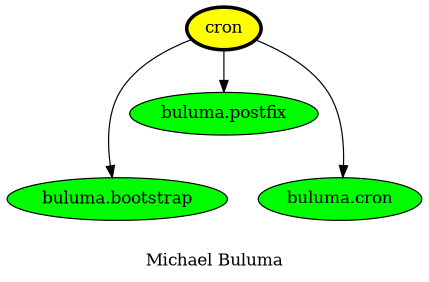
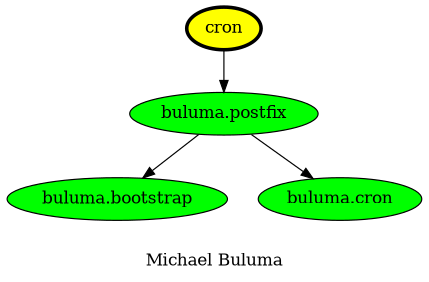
edge "cron" -> "buluma.bootstrap": now "buluma.postfix" -> "buluma.bootstrap"
edge "cron" -> "buluma.cron": now "buluma.postfix" -> "buluma.cron"
